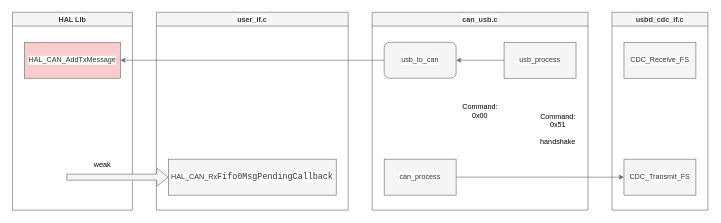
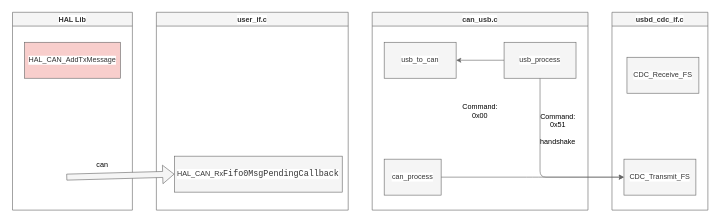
edge "usb_to_can" -> "HAL_CAN_AddTxMessage": removed
node "usb_to_can": shape rounded rectangle -> rectangle
node "CDC_Receive_FS": moved (660, 60) -> (663, 75)
edge "usb_process" -> "CDC_Transmit_FS": added
node "weak": label "weak" -> "can"
node "HAL_CAN_RxFifo0MsgPendingCallback": moved (252, 177) -> (258, 174)
node "can_process": size 72x36 -> 57x36
